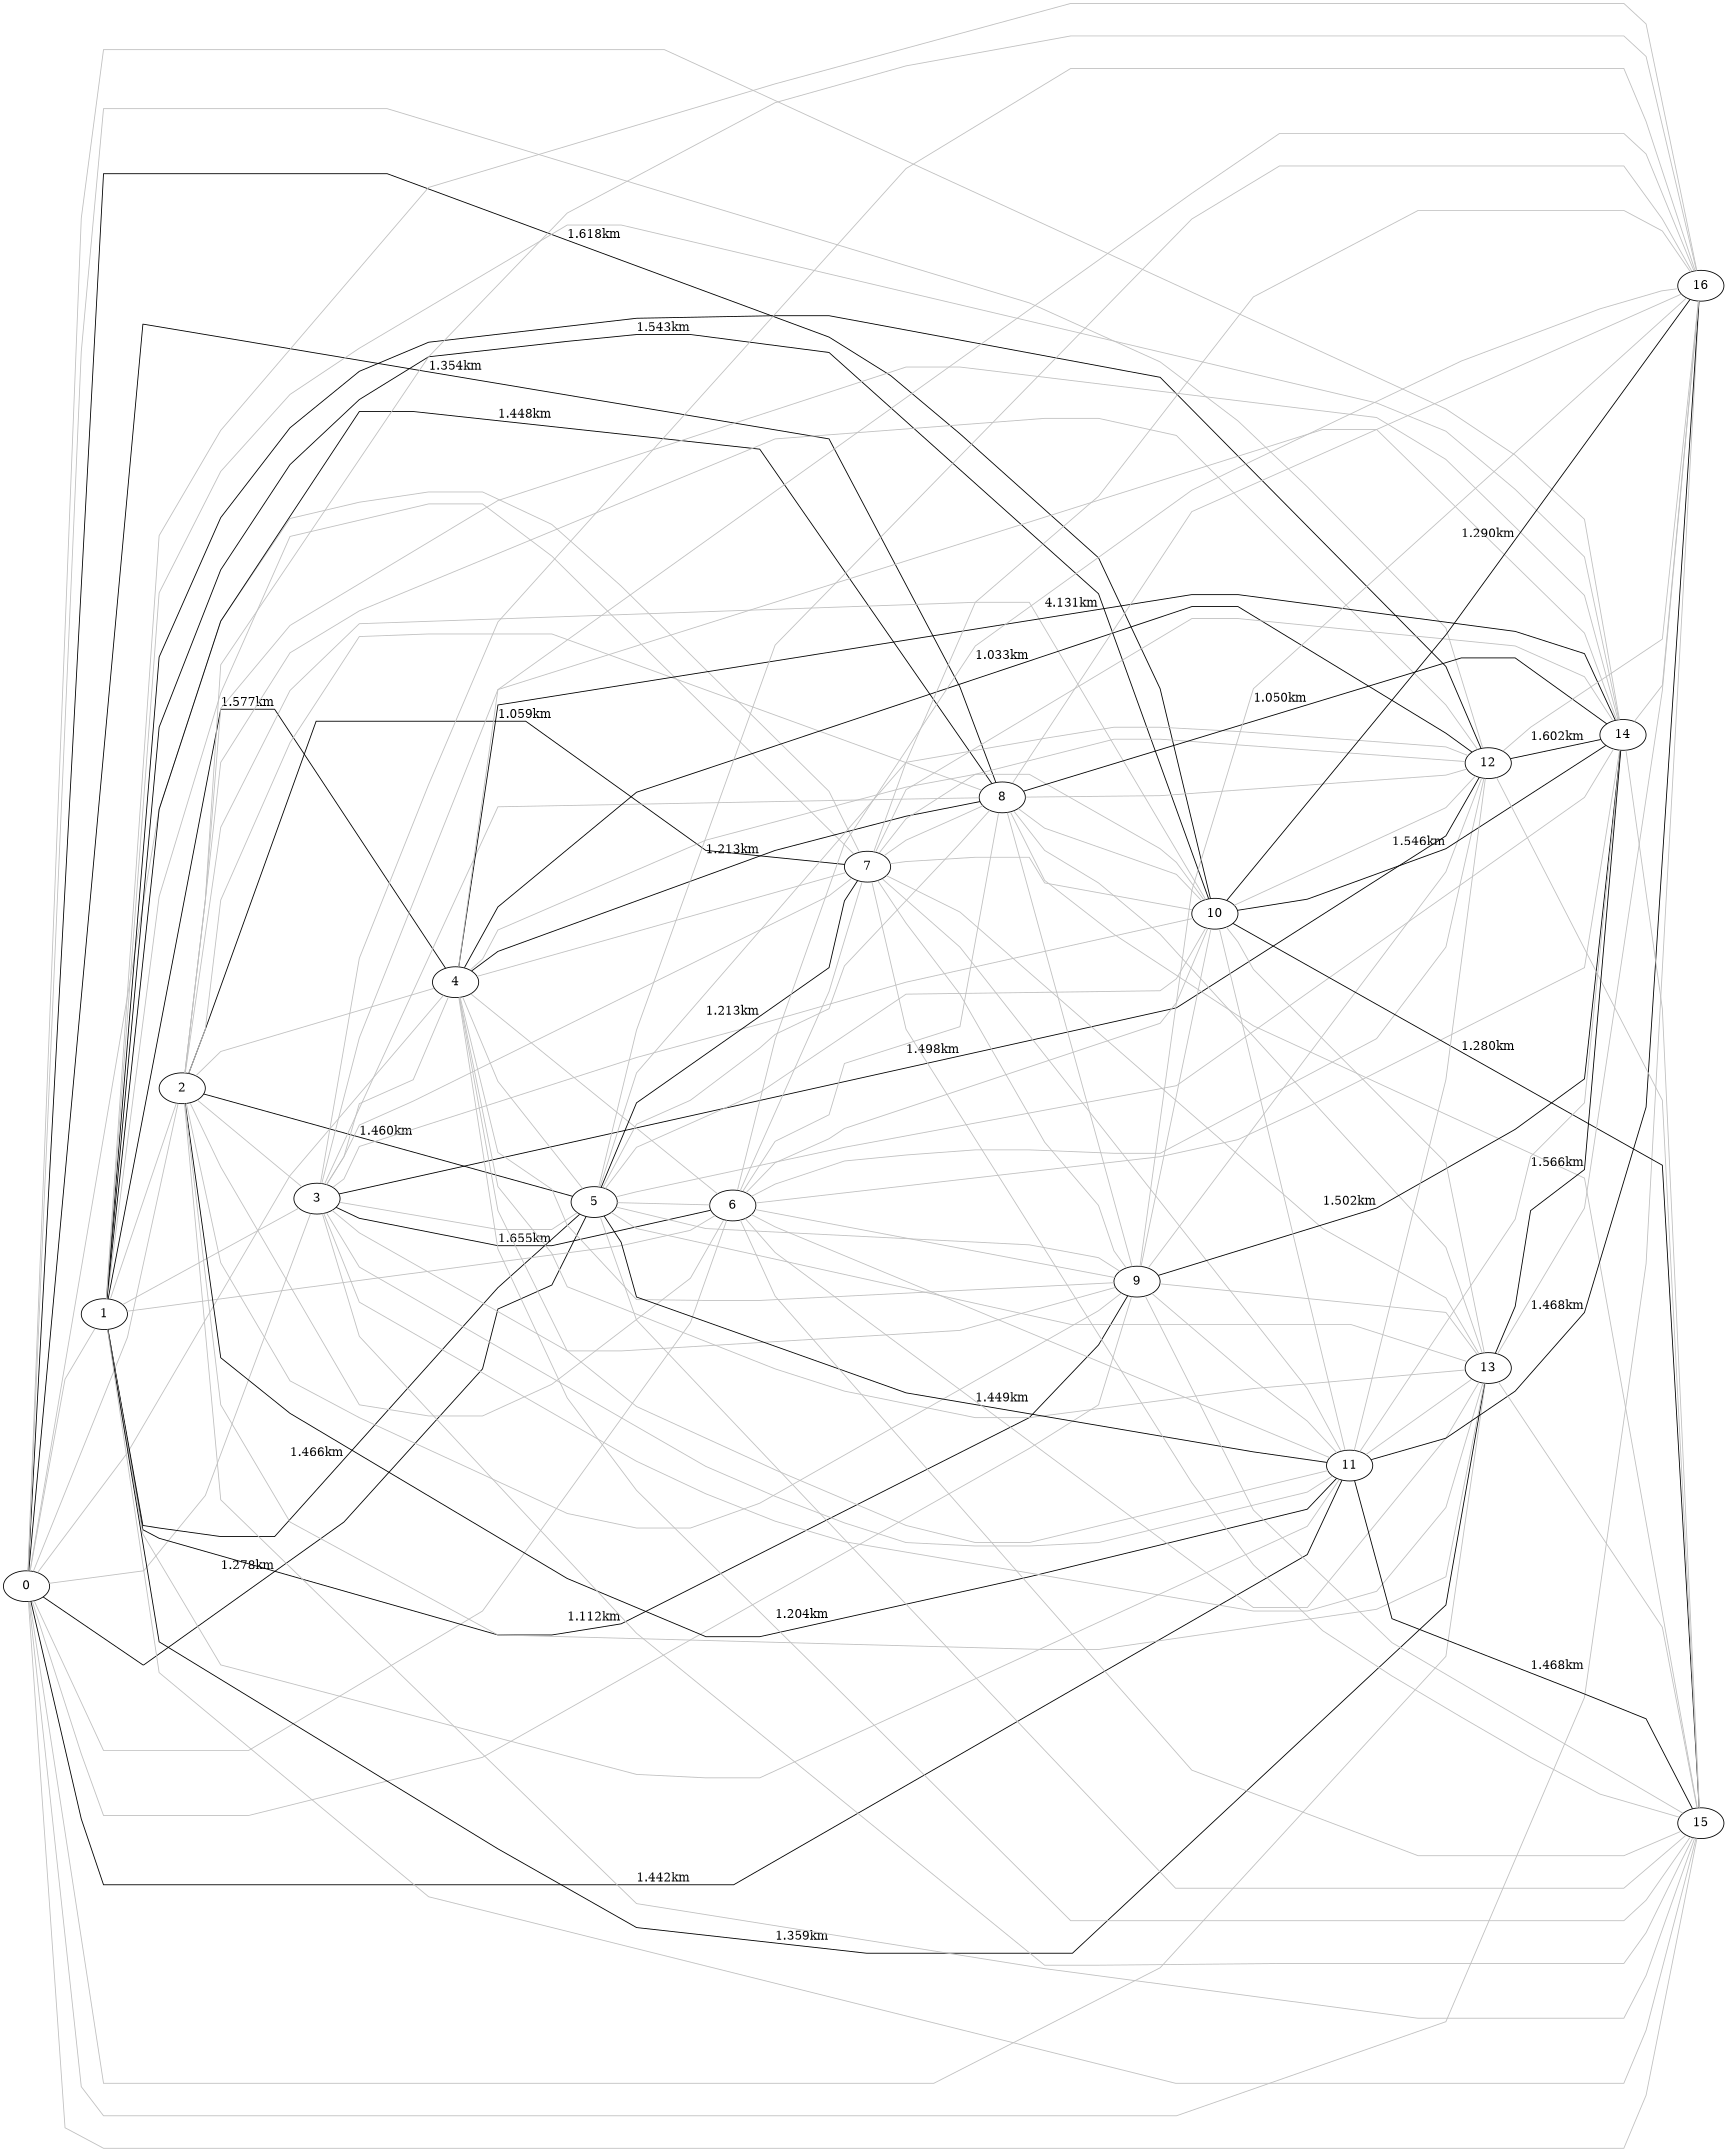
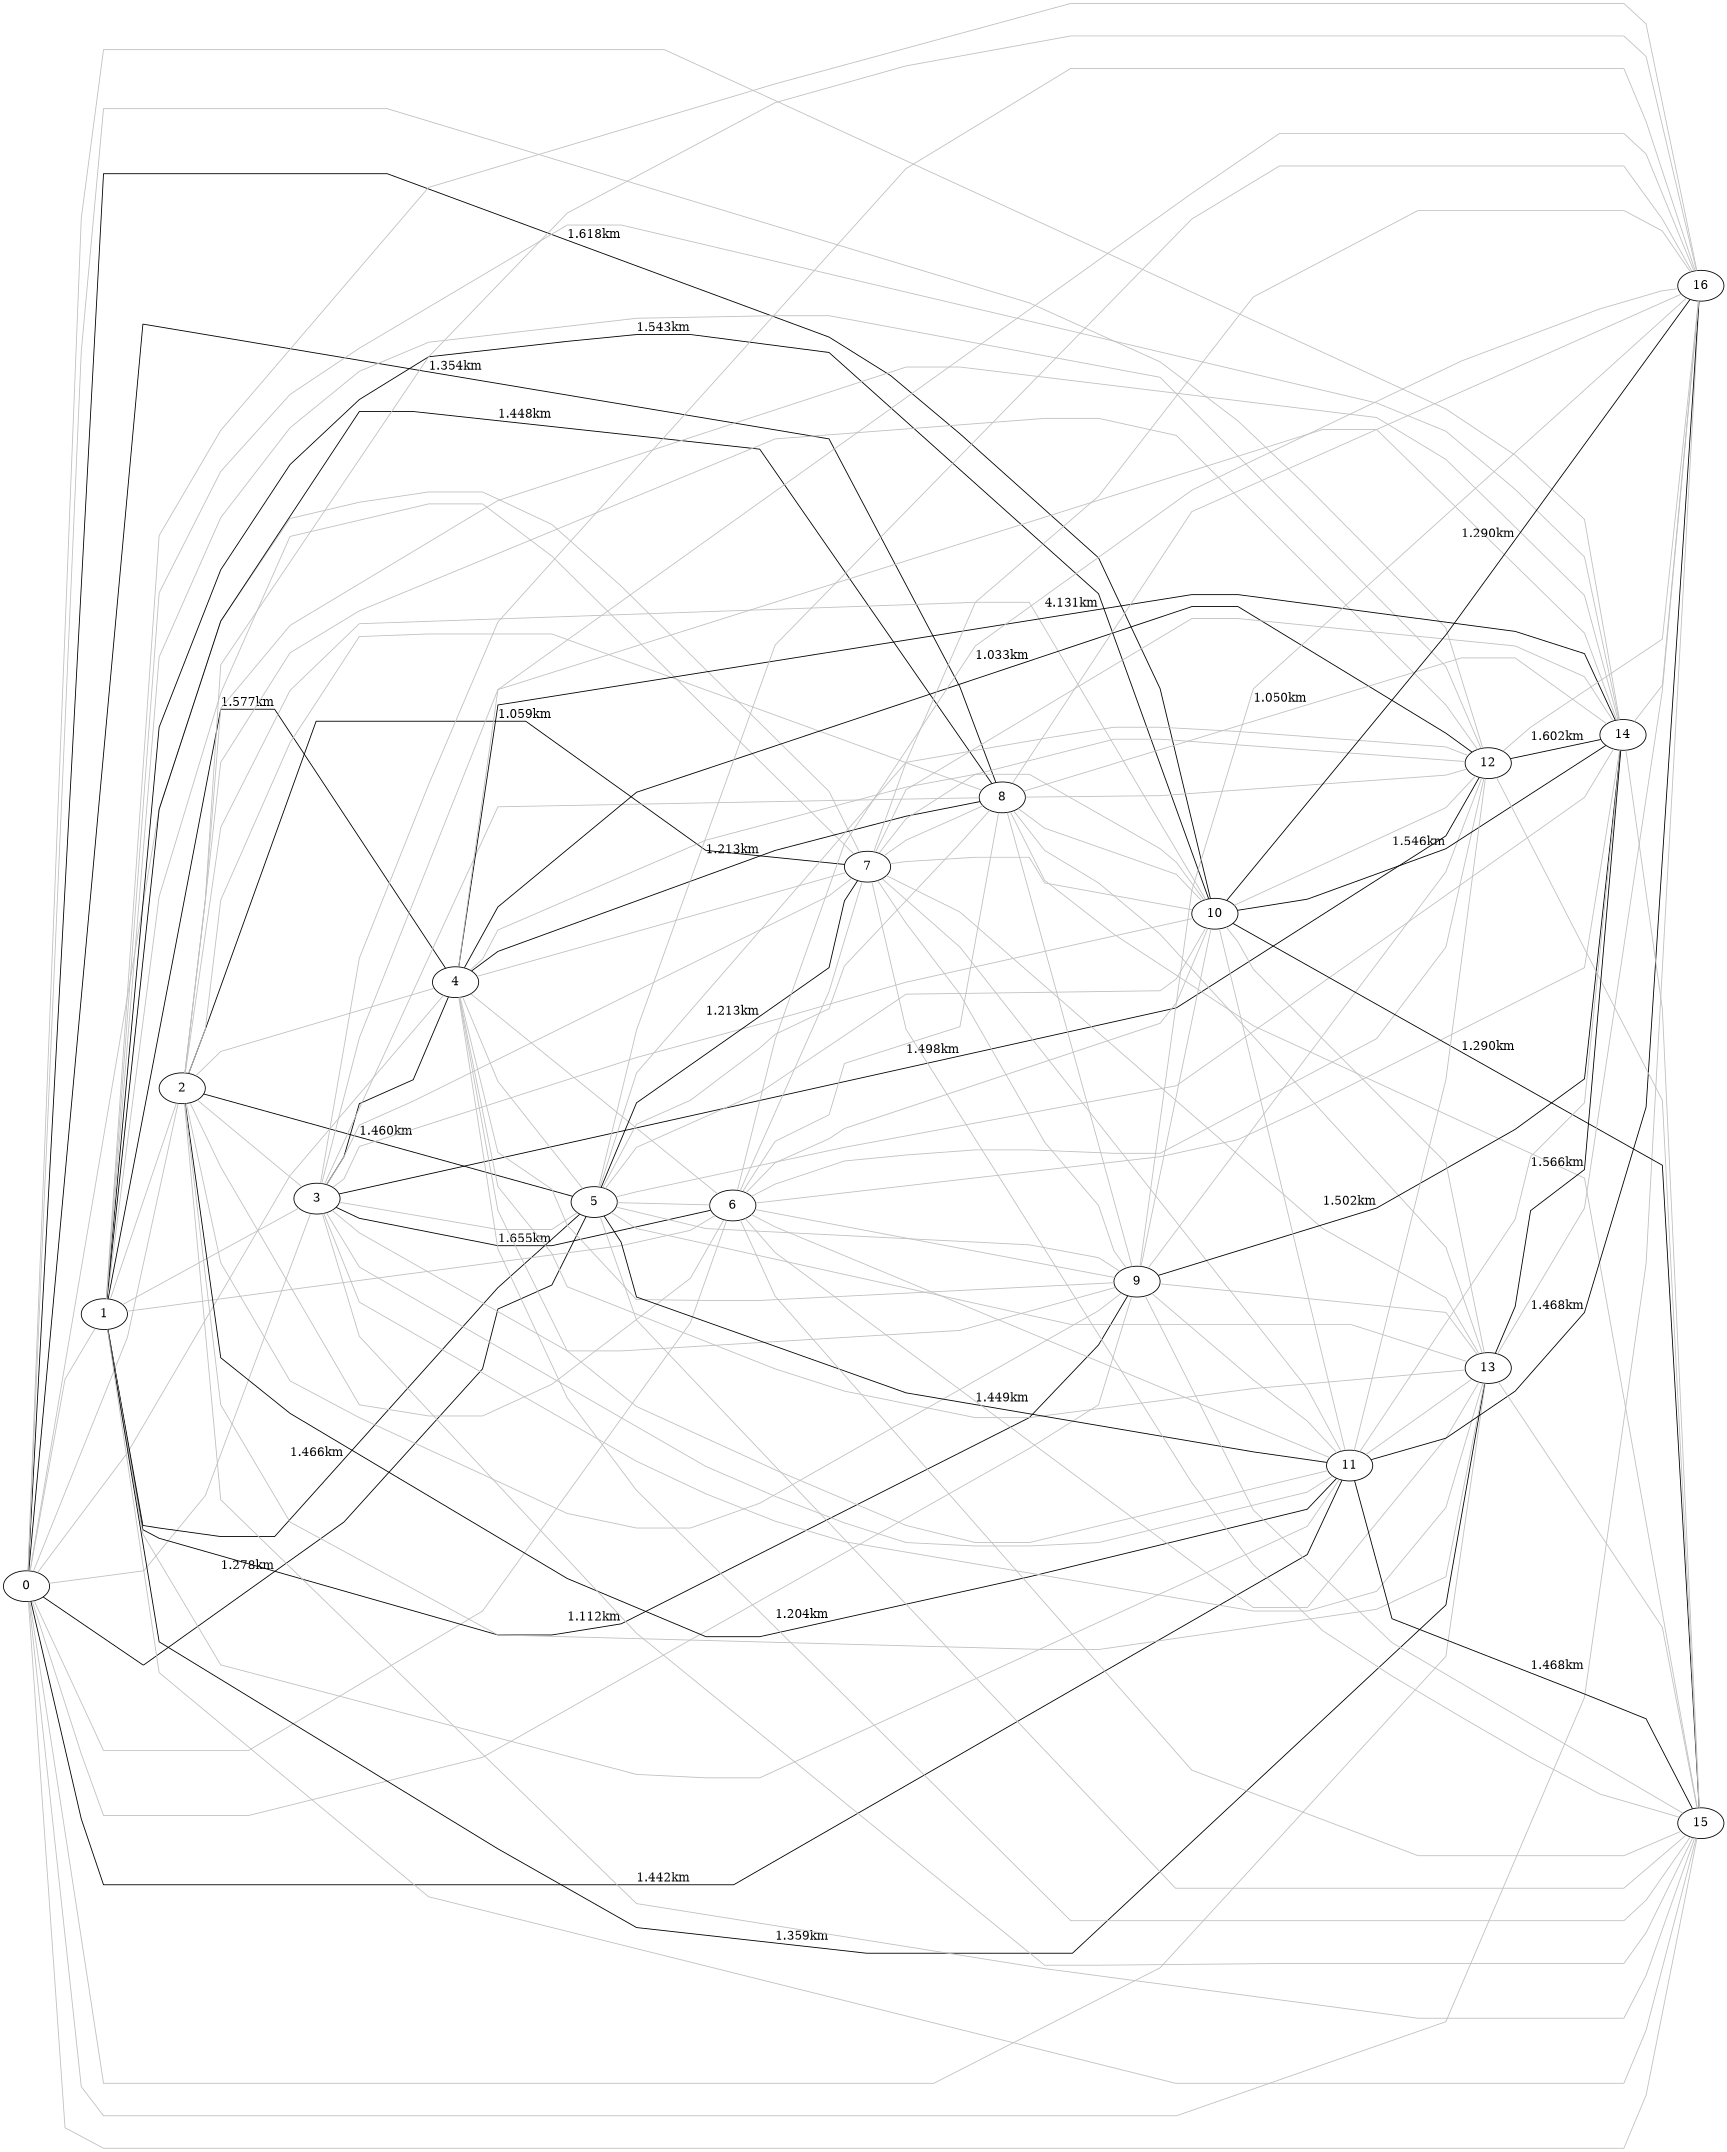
edge "12" -- "1": color black -> grey
edge "14" -- "8": color black -> grey
edge "10" -- "15": label "1.280km" -> "1.290km"
edge "4" -- "3": color grey -> black
